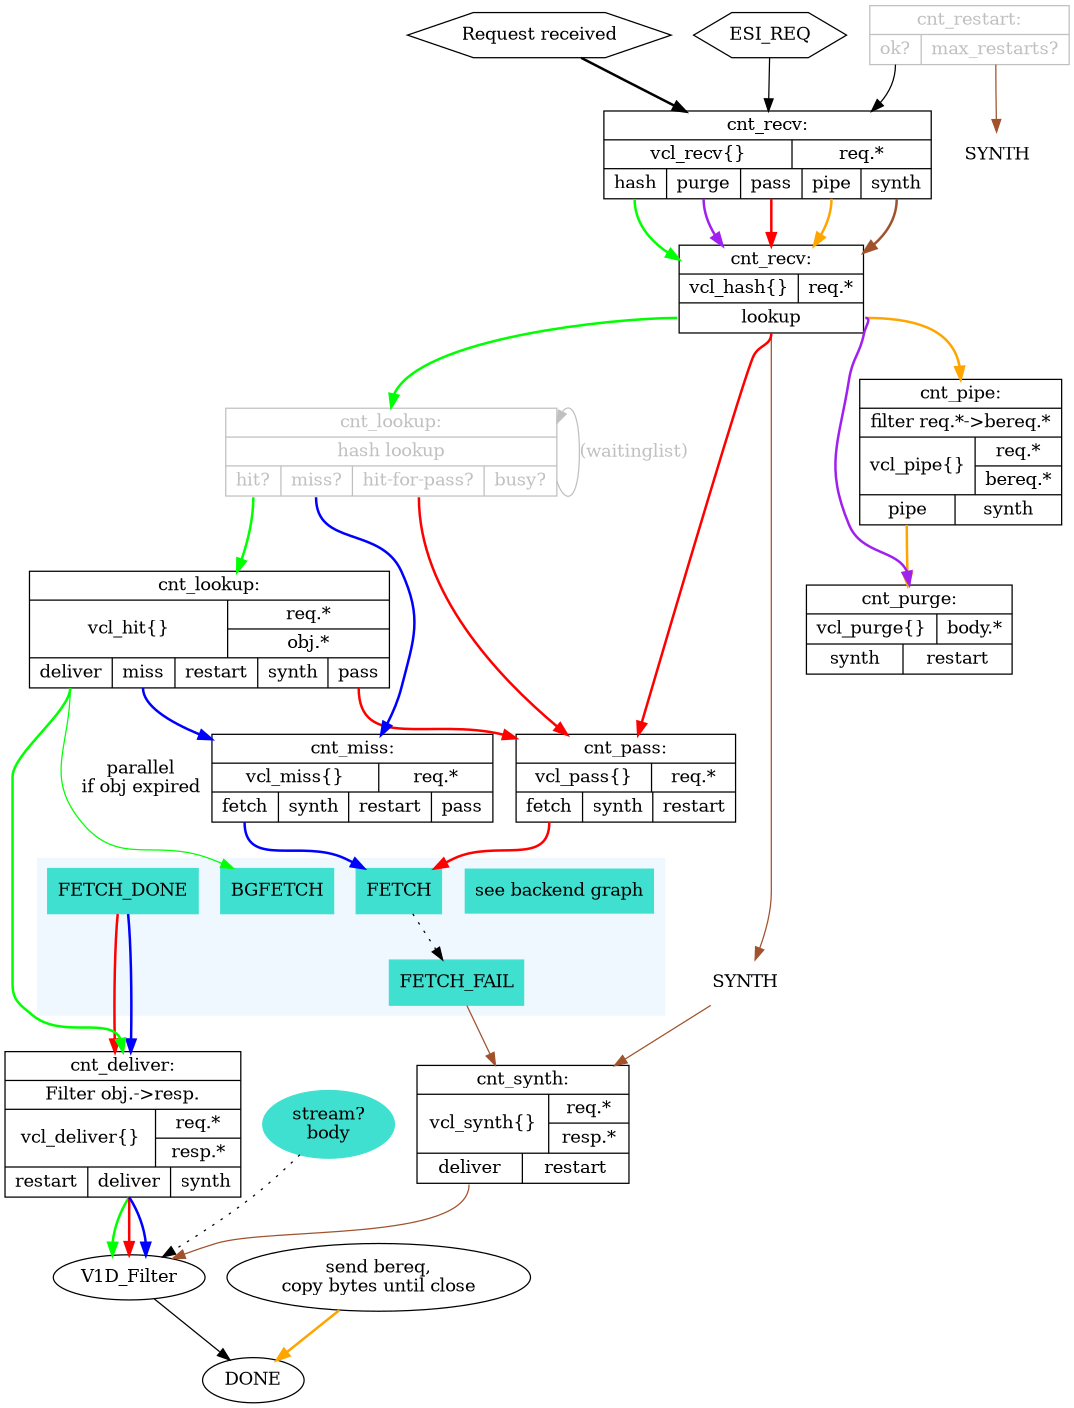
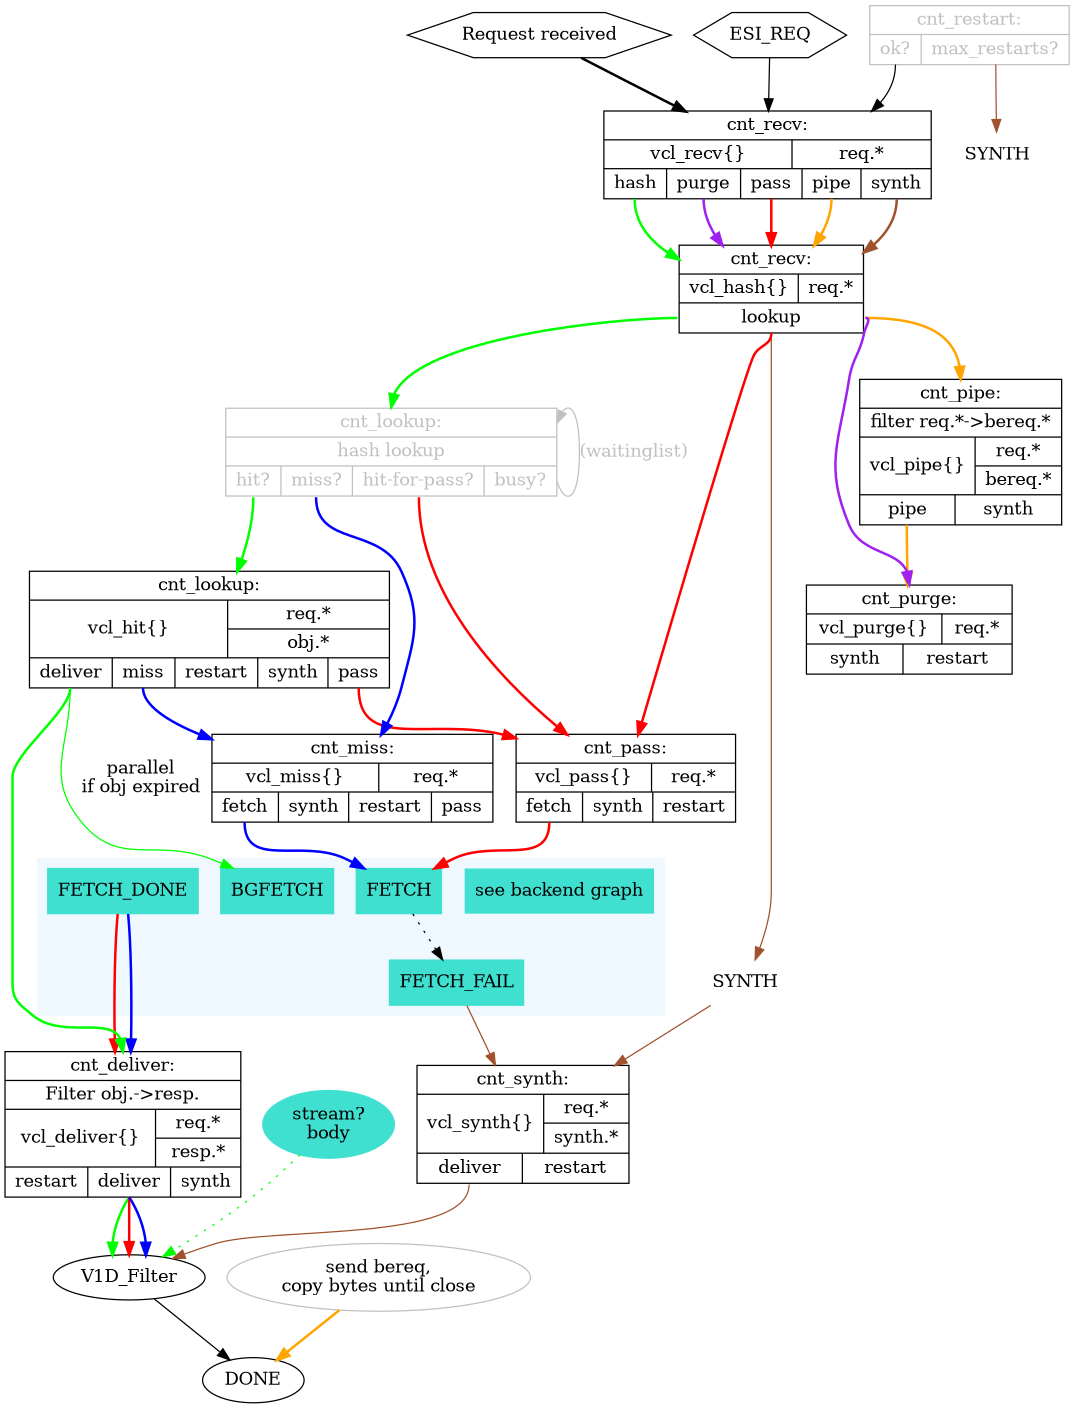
node "cnt_purge:": text "body.*" -> "req.*"
node "cnt_synth:": text "resp.*" -> "synth.*"
edge "stream? body" -> "V1D_Filter": color black -> green
node "send bereq, copy bytes until close": color black -> grey
